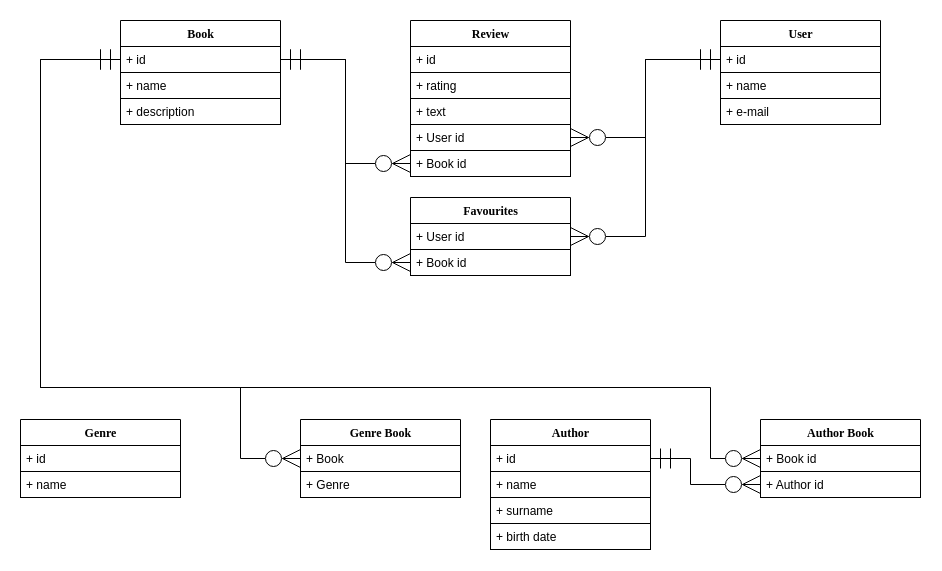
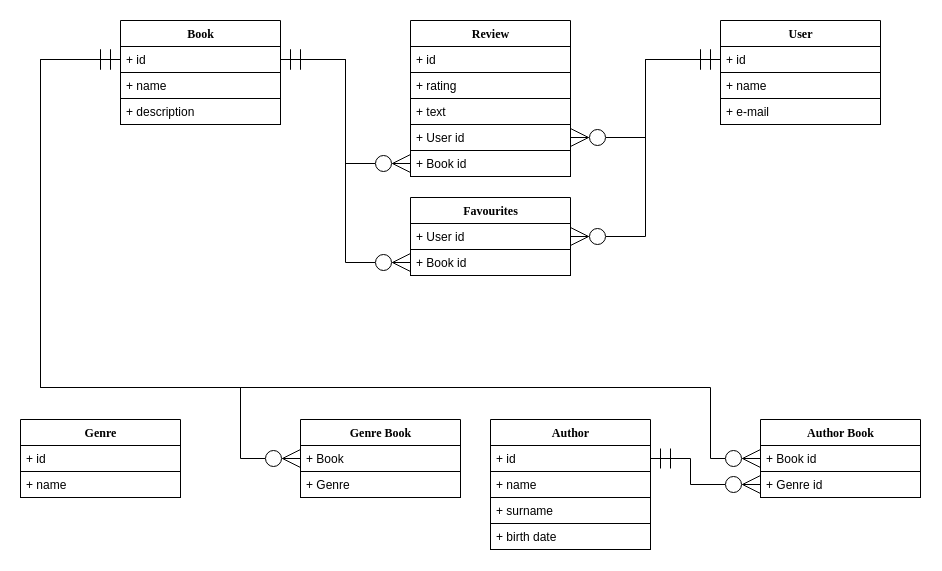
node "+ Author id": label "+ Author id" -> "+ Genre id"
